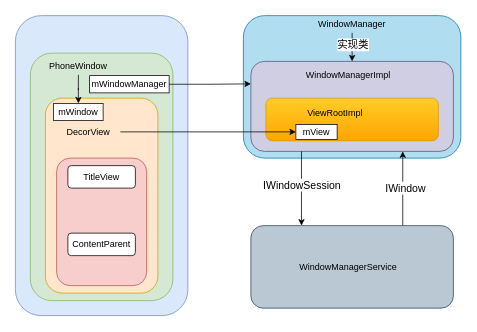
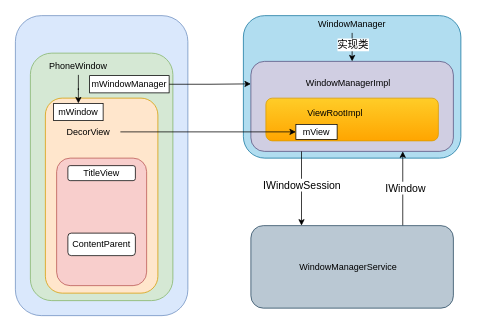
node "WindowManagerImpl": moved (348, 75) -> (348, 83)
node "TitleView": size 68x23 -> 68x15
